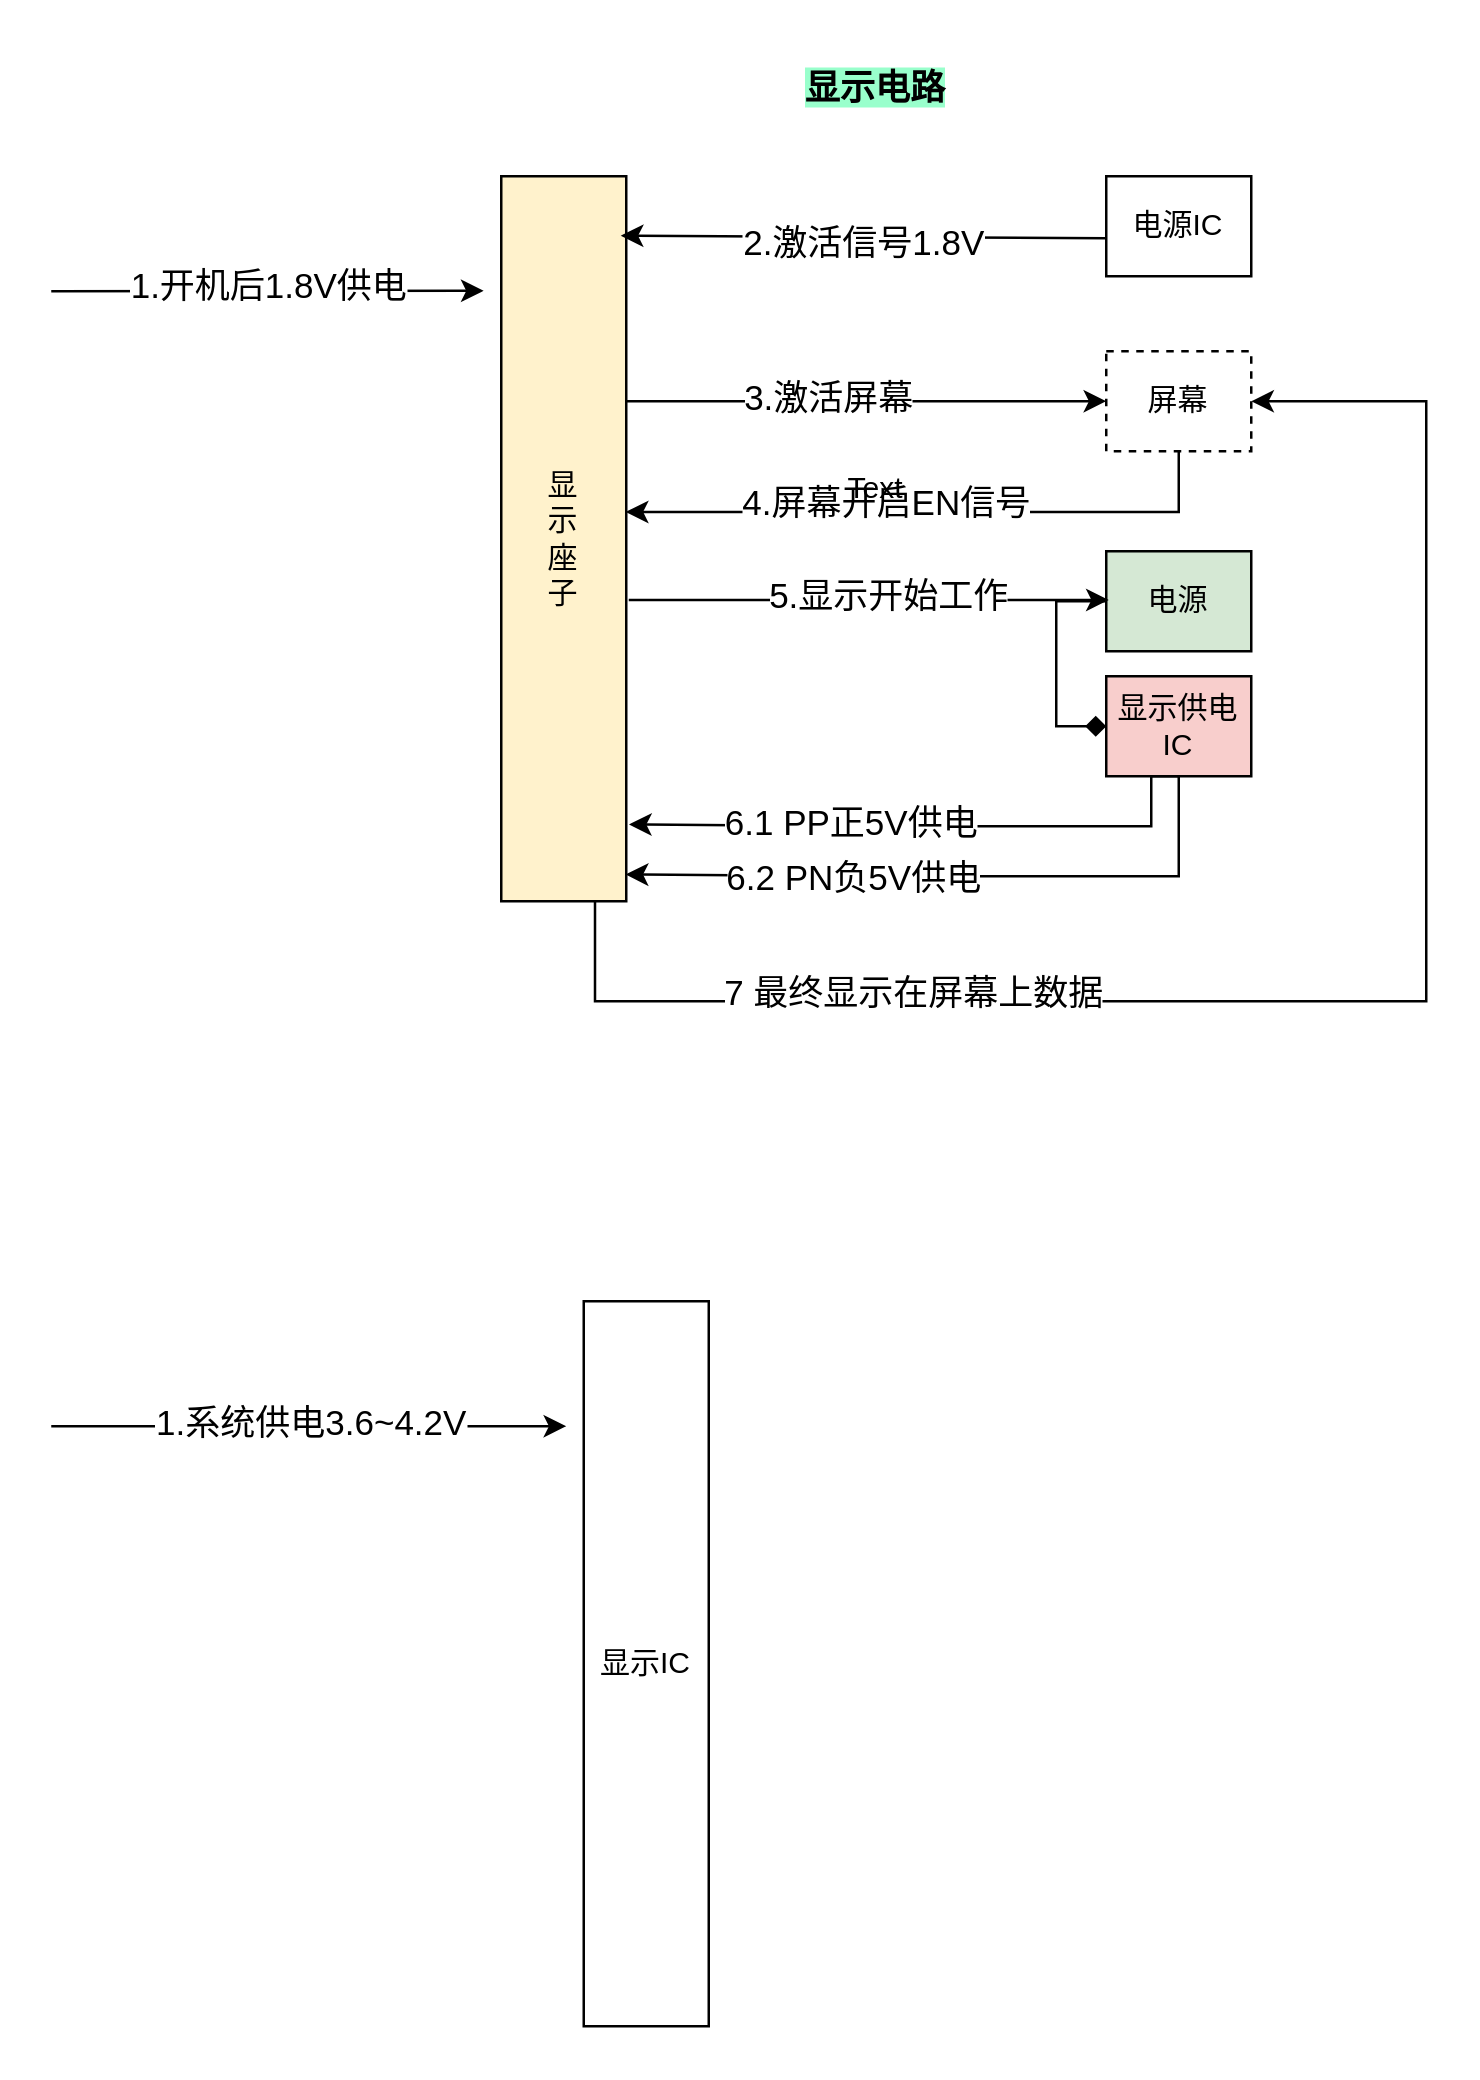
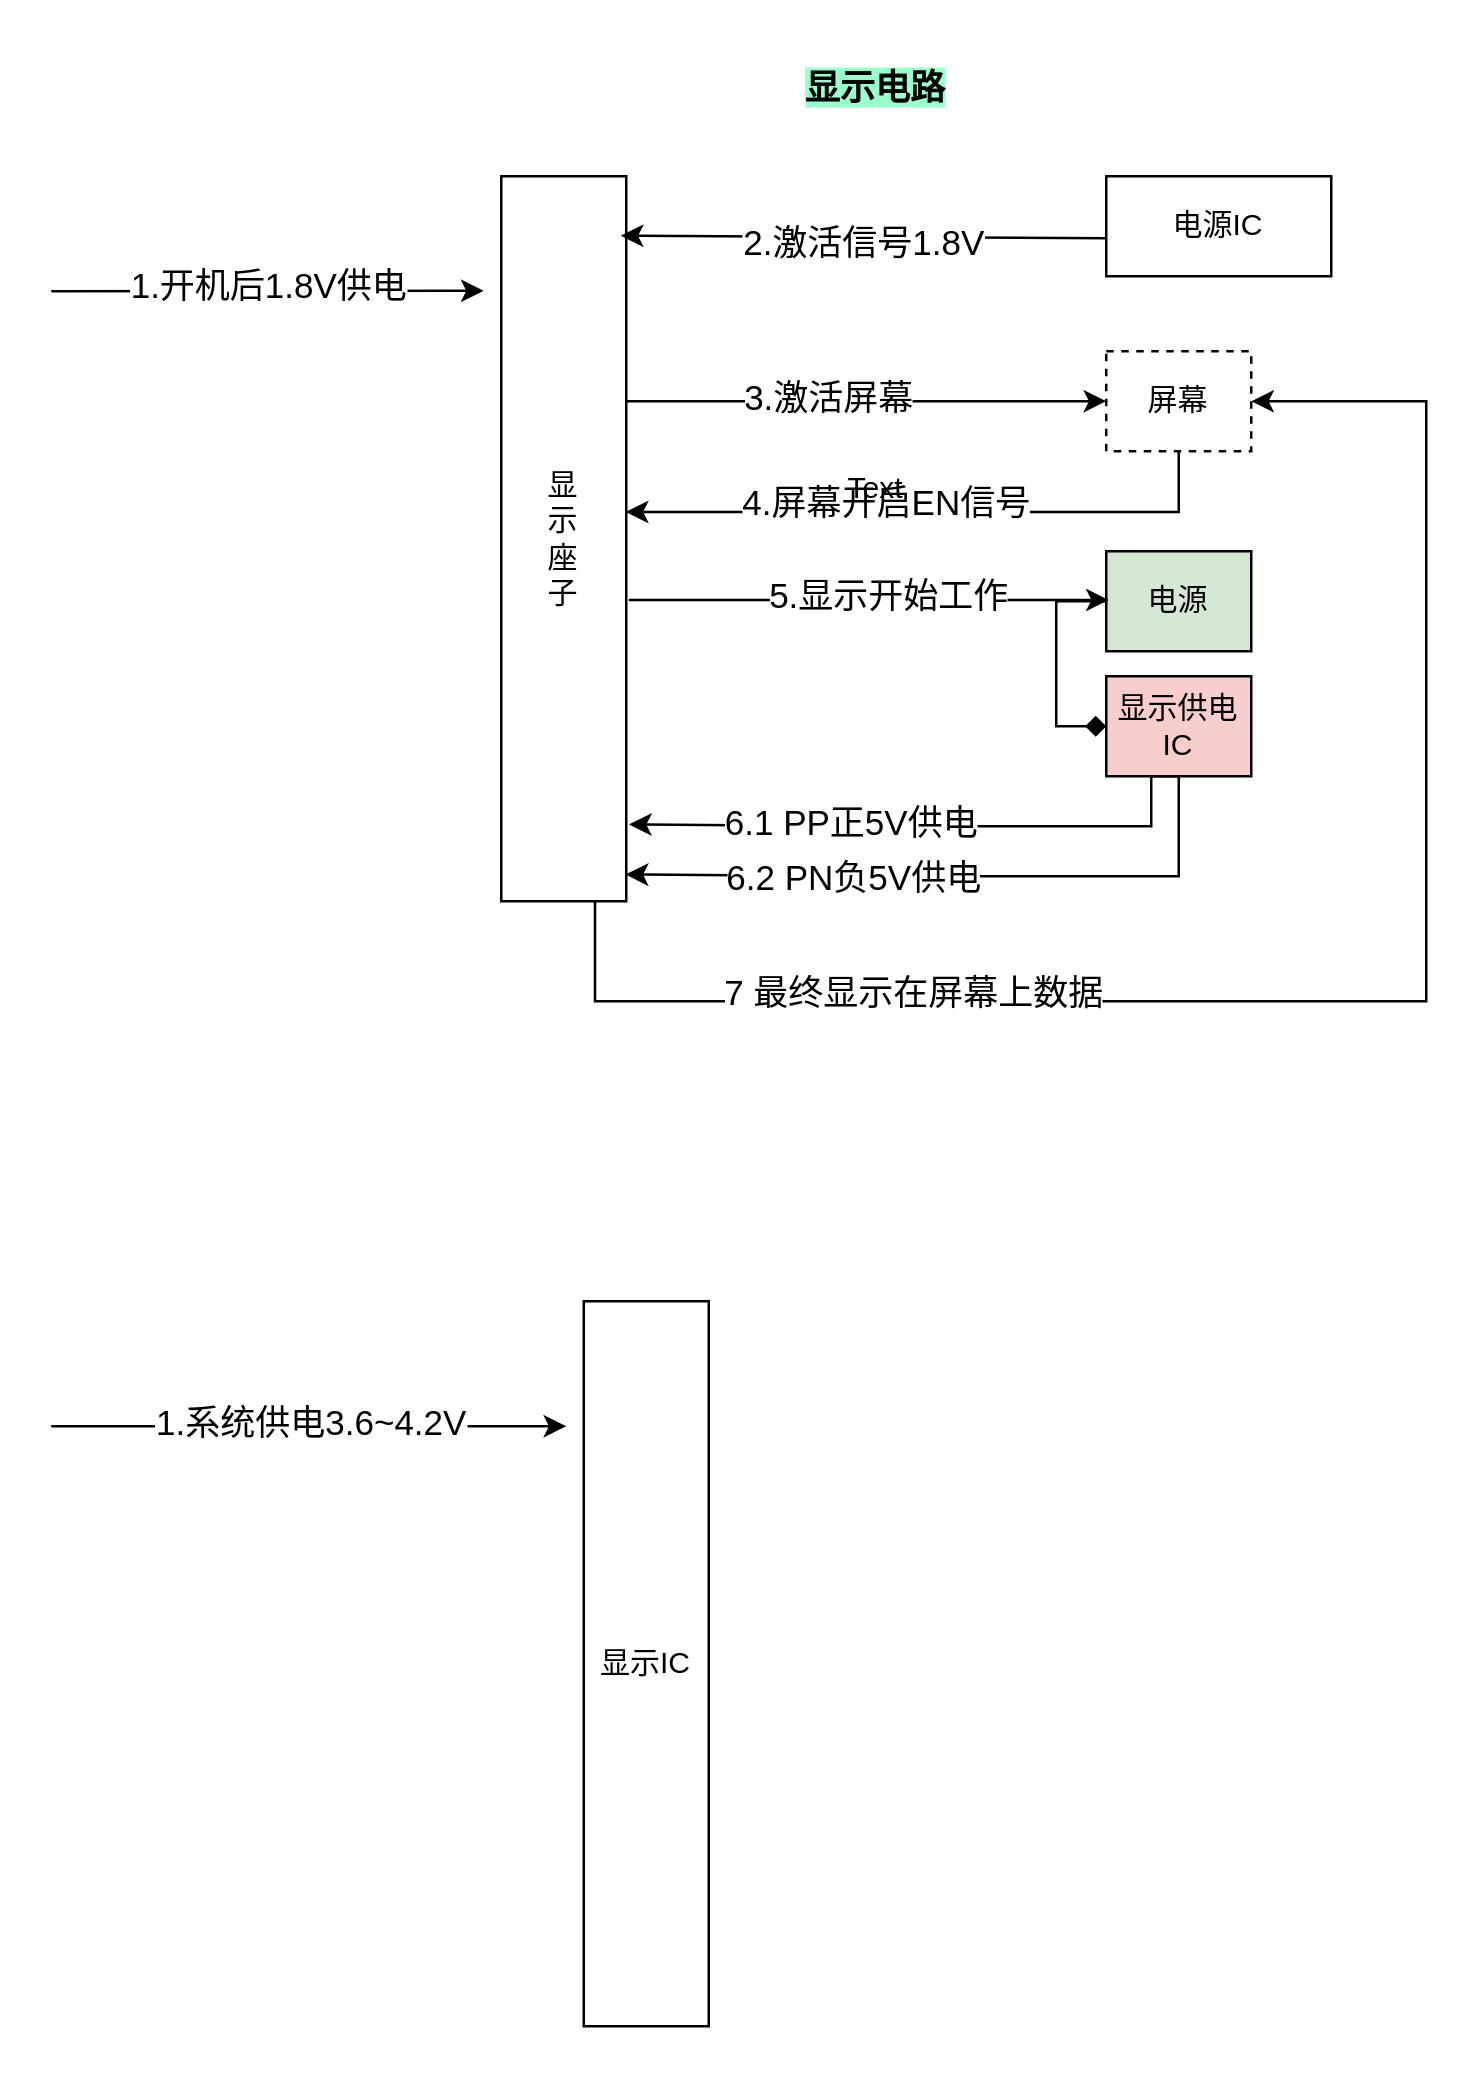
node "电源IC": size 145x100 -> 225x100
node "显 示 座 子": fillcolor #fff2cc -> #ffffff
